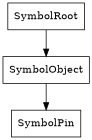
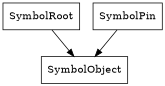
edge "SymbolObject" -> "SymbolPin": reversed
